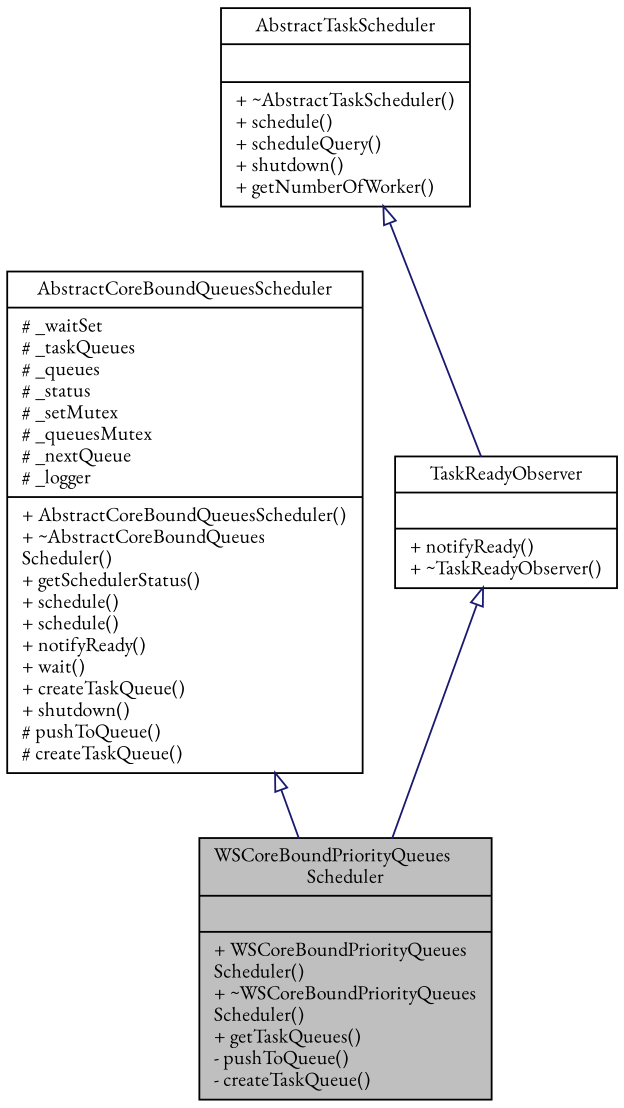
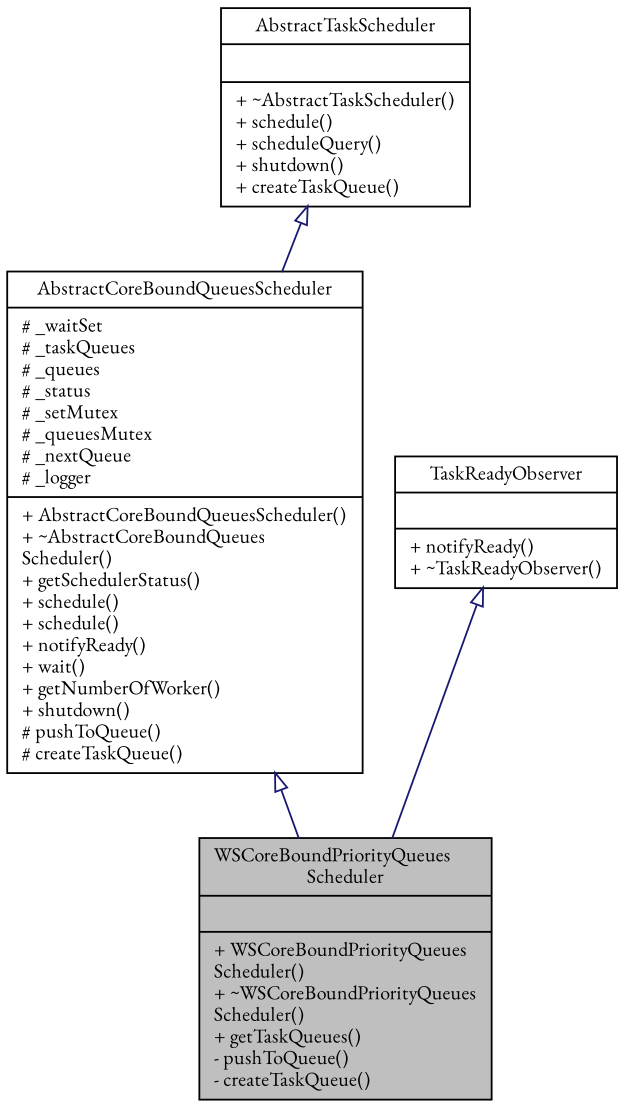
node "AbstractTaskScheduler": text "+ getNumberOfWorker()" -> "+ createTaskQueue()"
edge "TaskReadyObserver" -> "AbstractTaskScheduler": now "AbstractCoreBoundQueuesScheduler" -> "AbstractTaskScheduler"
node "AbstractCoreBoundQueuesScheduler": text "+ createTaskQueue()" -> "+ getNumberOfWorker()"
